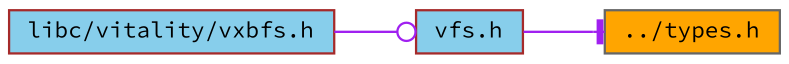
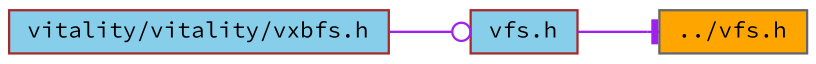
node "libc/vitality/vxbfs.h": label "libc/vitality/vxbfs.h" -> "vitality/vitality/vxbfs.h"
node "../types.h": label "../types.h" -> "../vfs.h"
